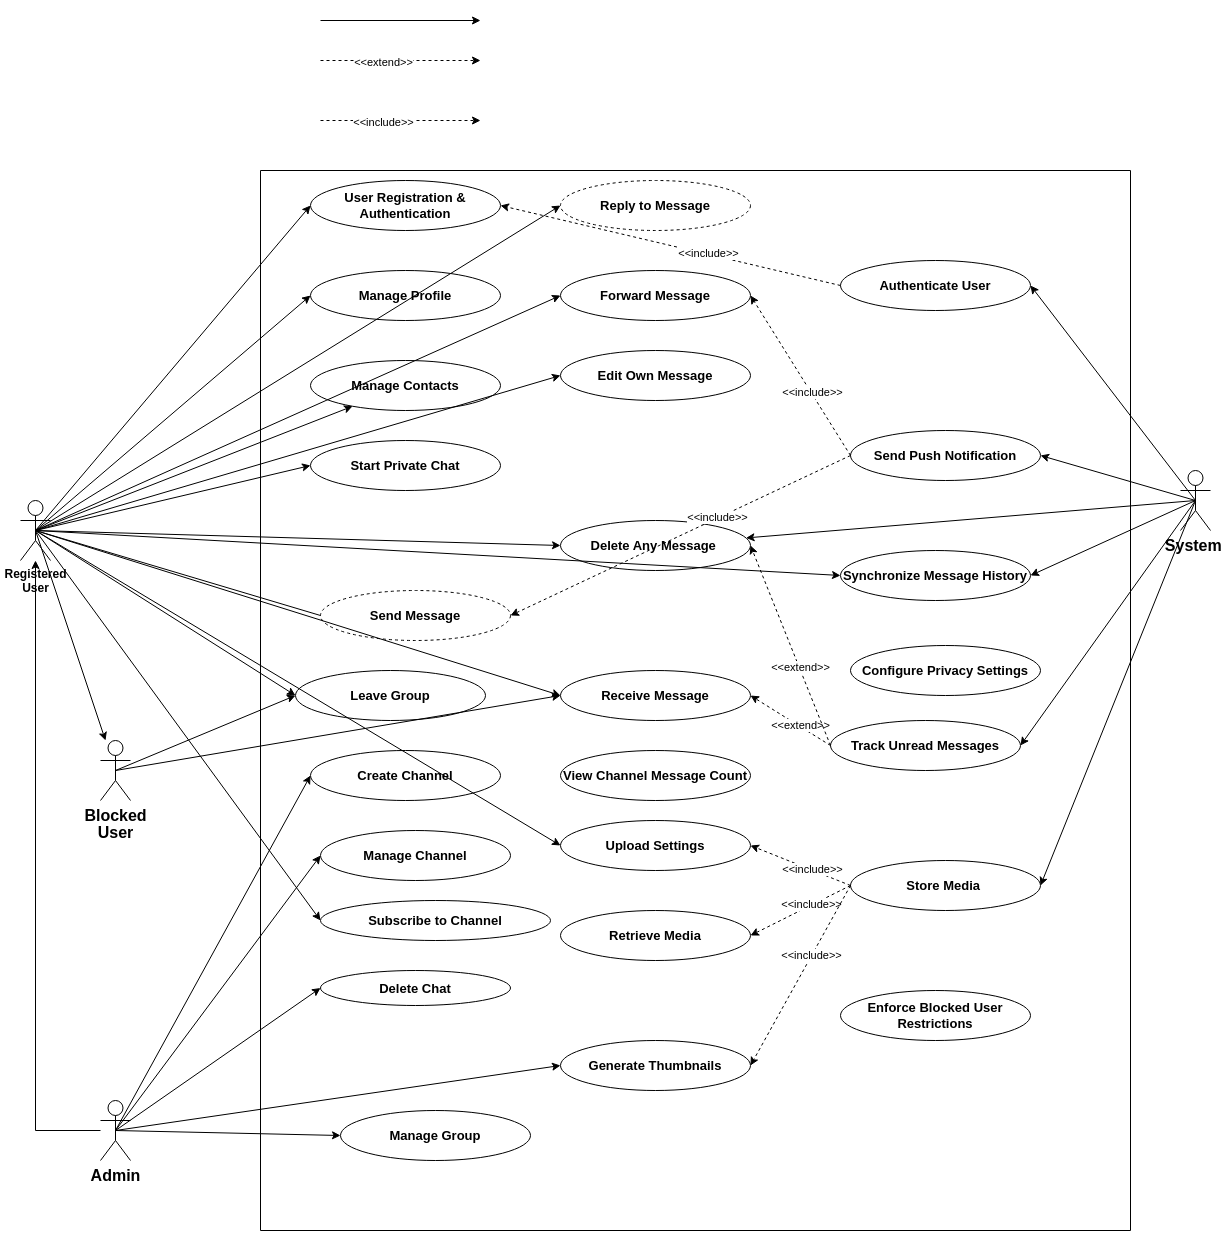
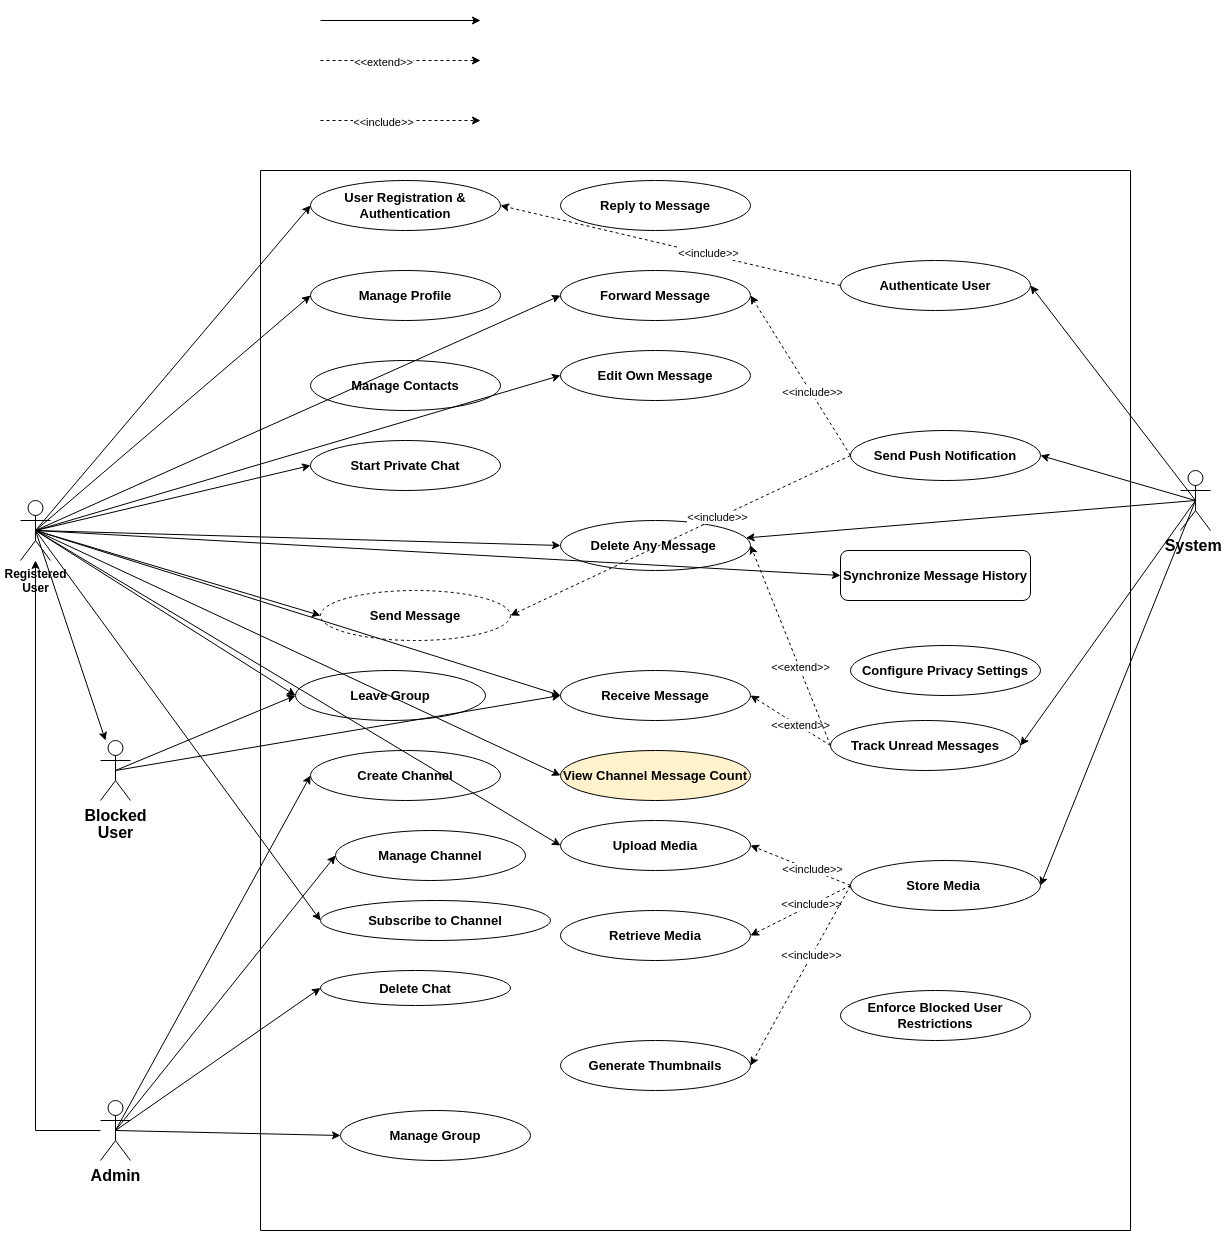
node "Reply to Message": style dashed -> solid
edge "Registered User" -> "Reply to Message": removed
edge "Registered User" -> "Manage Contacts": now "Registered User" -> "View Channel Message Count"
edge "System" -> "Synchronize Message History": removed
node "Synchronize Message History": shape ellipse -> rounded rectangle
edge "Registered User" -- "Send Message": arrowhead none -> classic
node "View Channel Message Count": fillcolor #ffffff -> #fff2cc
node "Upload Settings": label "Upload Settings" -> "Upload Media"
node "Manage Channel": moved (416, 856) -> (431, 856)
edge "Admin" -> "Generate Thumbnails": removed
